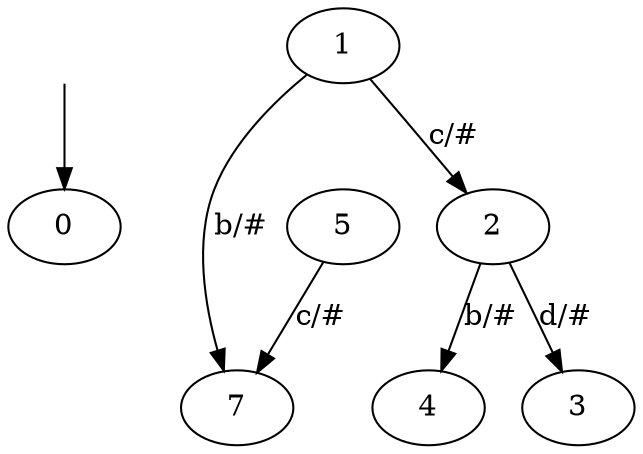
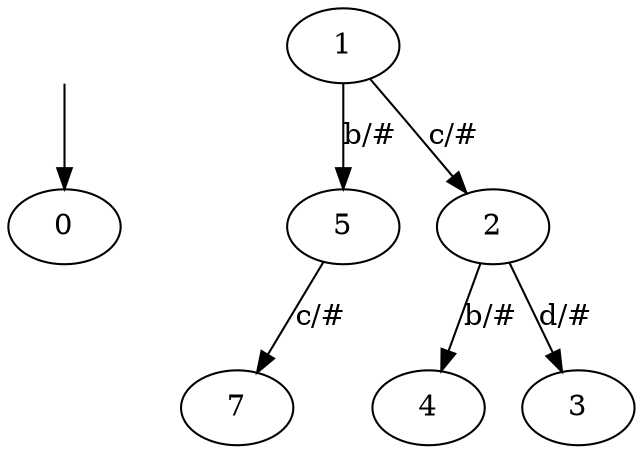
edge "1" -> "7": now "1" -> "5"
